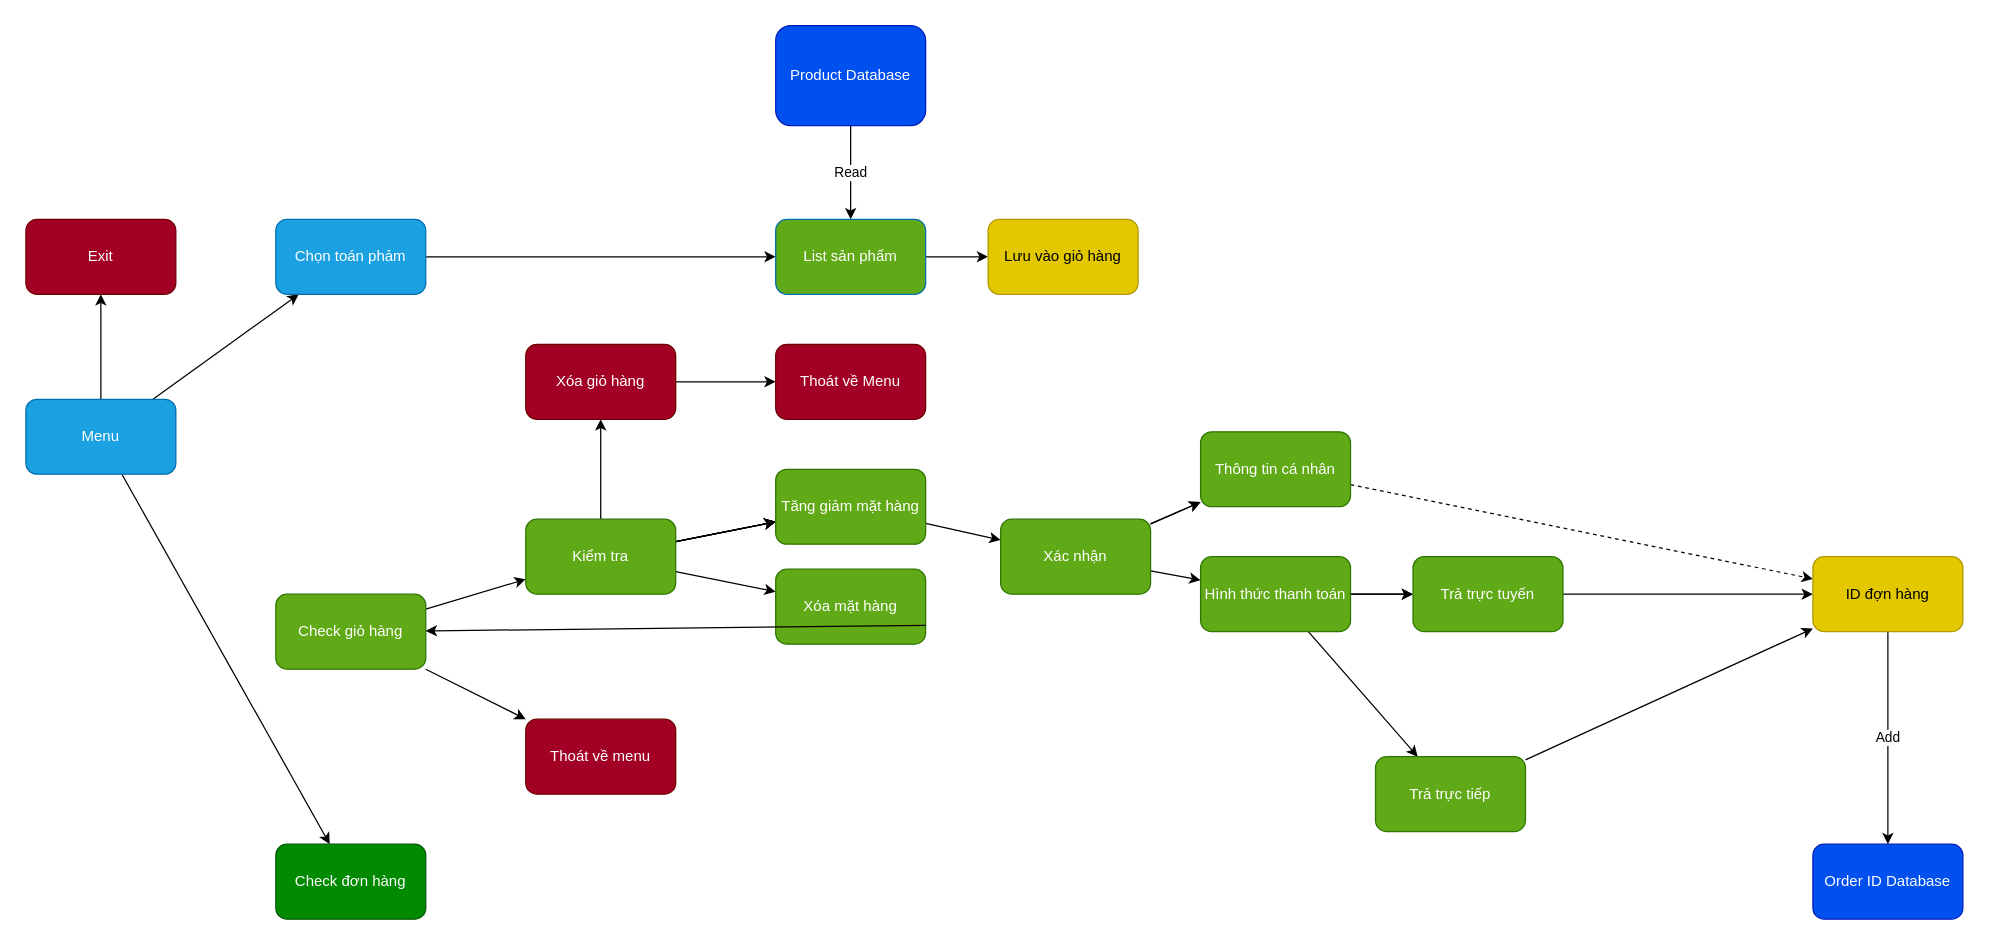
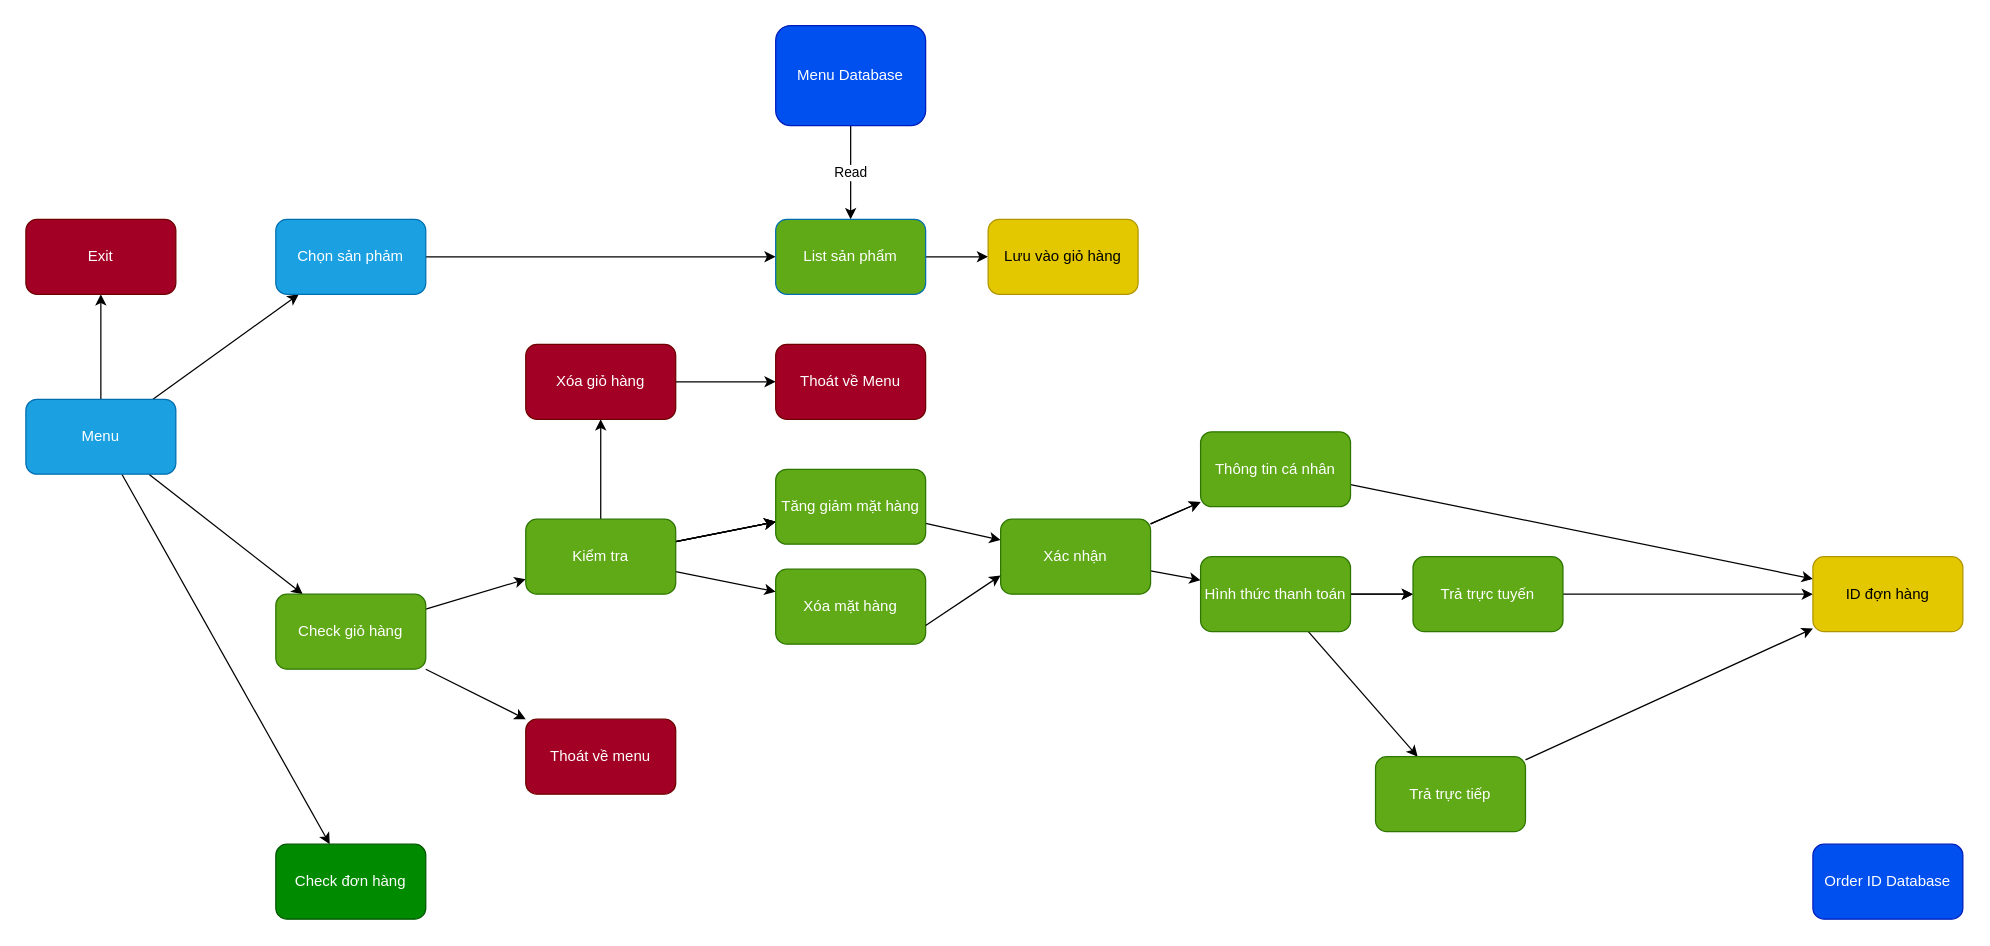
node "Product Database": label "Product Database" -> "Menu Database"
node "Chọn toán phảm": label "Chọn toán phảm" -> "Chọn sản phảm"
edge "Thông tin cá nhân" -> "ID đợn hàng": style dashed -> solid
edge "Menu" -> "Check giỏ hàng": added
edge "Xóa mặt hàng" -> "Check giỏ hàng": now "Xóa mặt hàng" -> "Xác nhận"
edge "ID đợn hàng" -> "Order ID Database": removed, label "Add"
